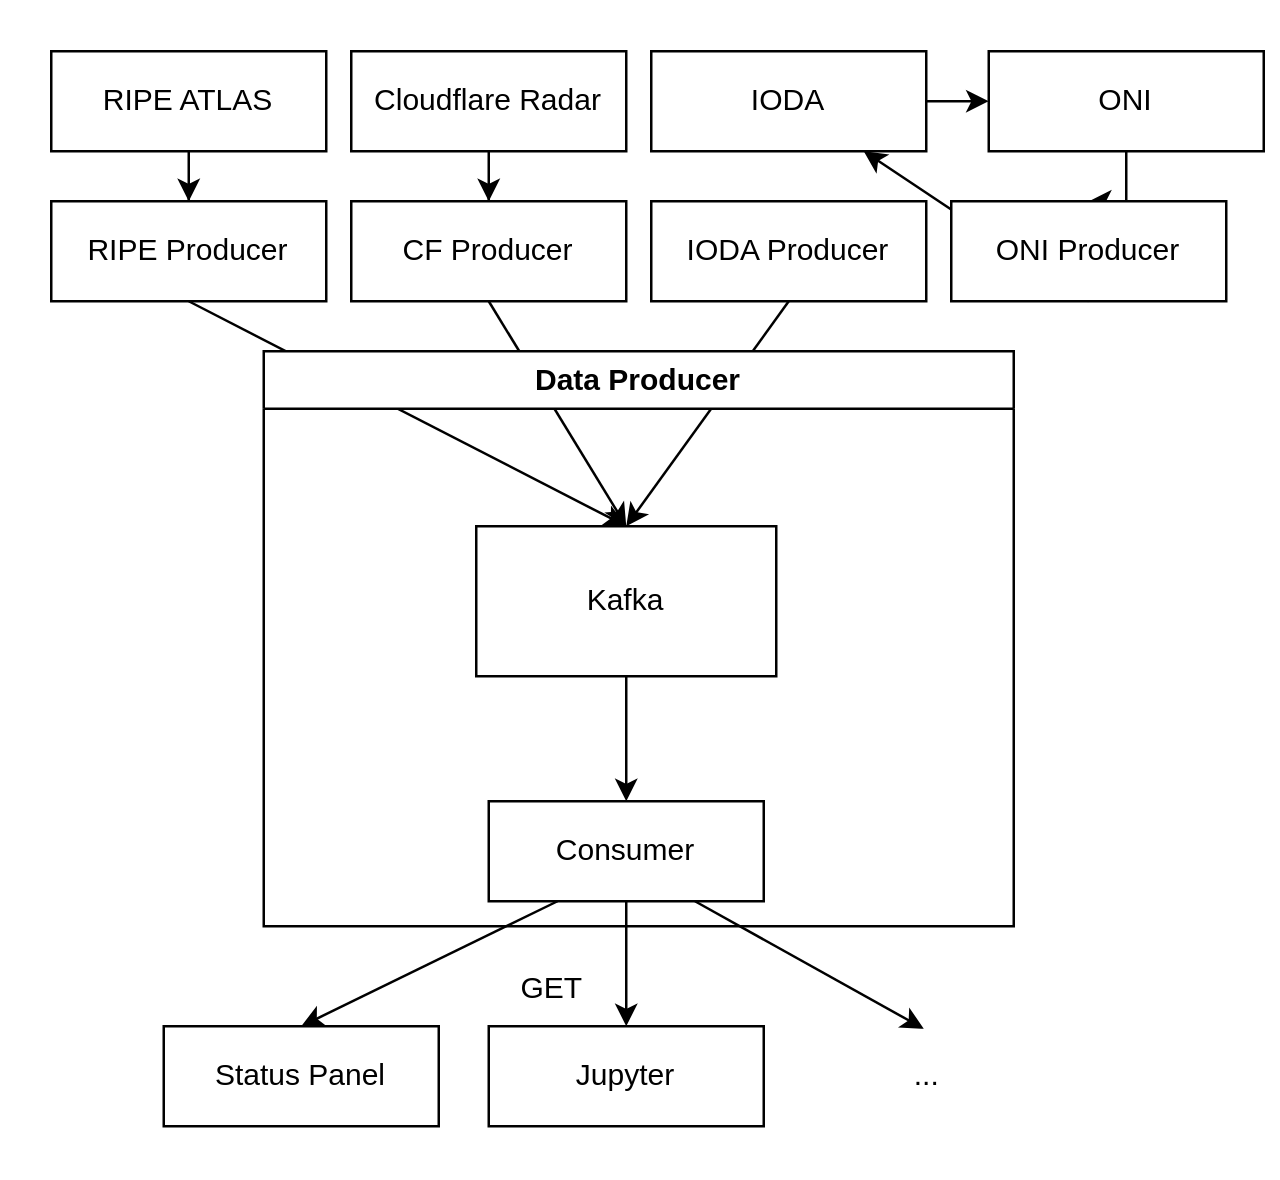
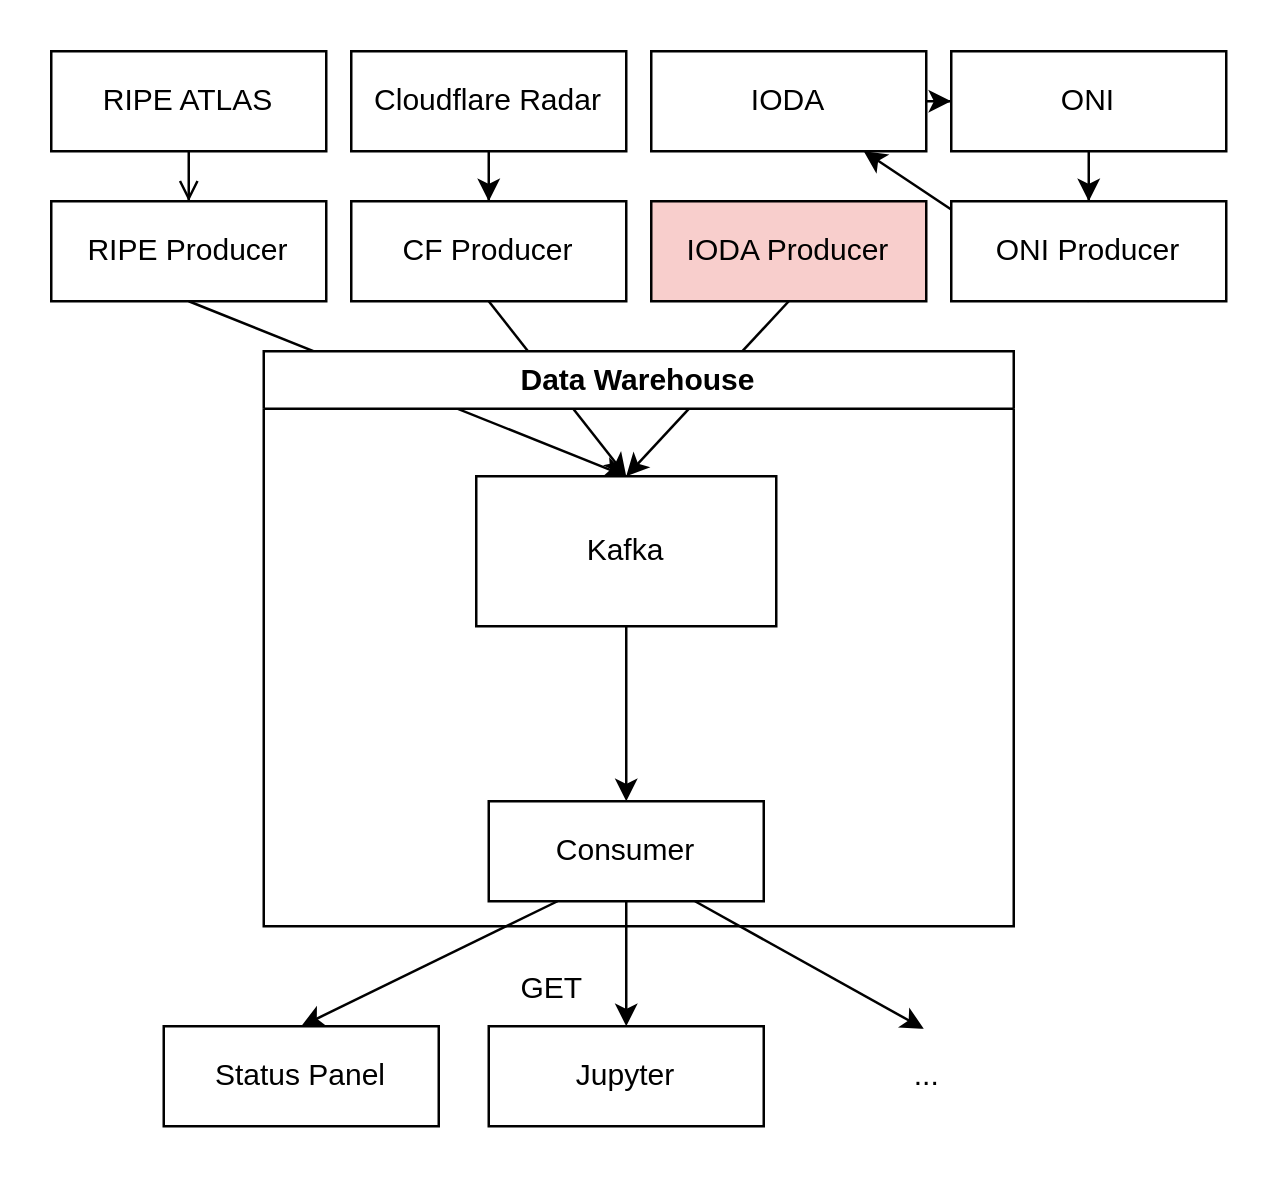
node "ONI": moved (1126, 101) -> (1089, 101)
edge "RIPE ATLAS" -> "RIPE Producer": arrowhead classic -> open
node "IODA Producer": fillcolor #ffffff -> #f8cecc
node "Data Producer": label "Data Producer" -> "Data Warehouse"
node "Kafka": moved (626, 601) -> (626, 551)
